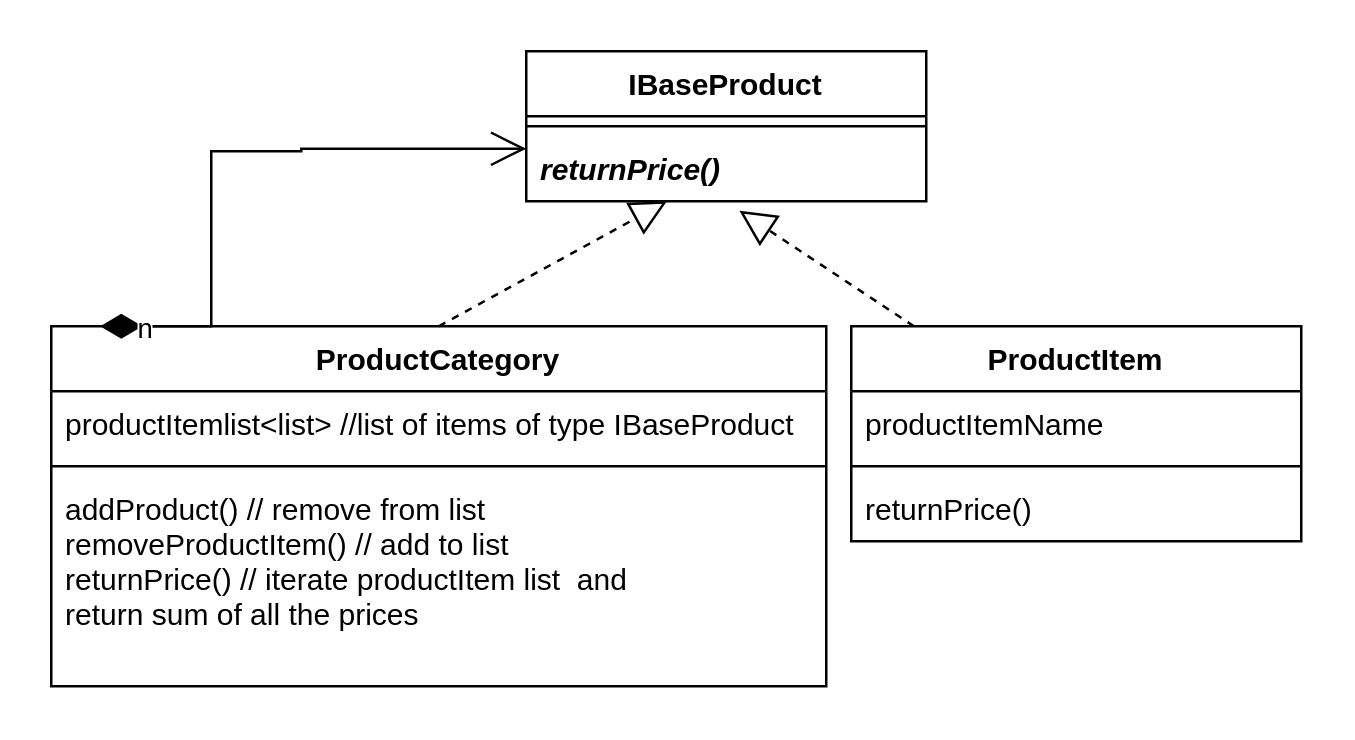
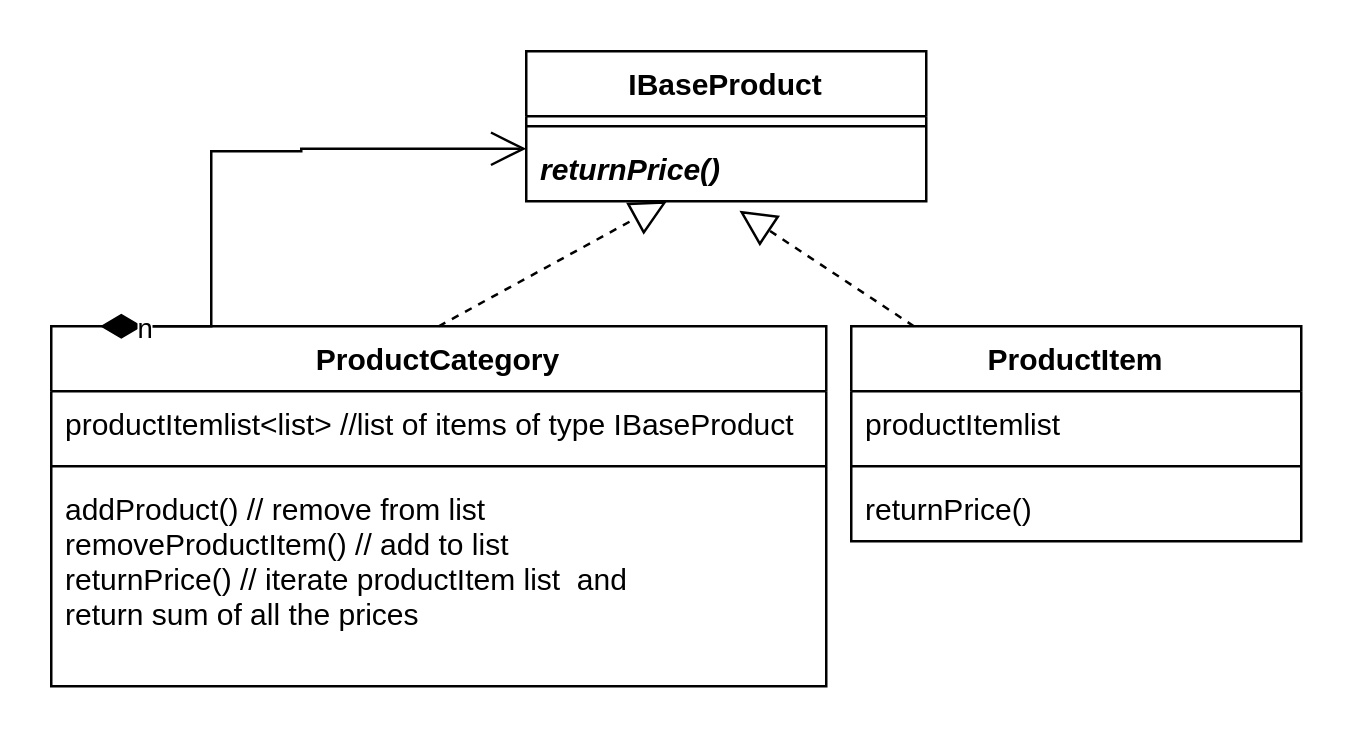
node "productItemName": label "productItemName" -> "productItemlist"
